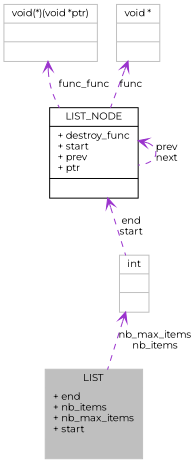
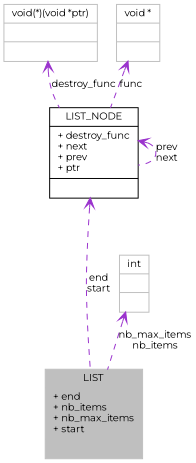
edge "LIST_NODE" -> "void(*)(void *ptr)": label "func_func" -> "destroy_func"
node "LIST_NODE": text "+ start" -> "+ next"
edge "int" -> "LIST_NODE": now "LIST" -> "LIST_NODE"
